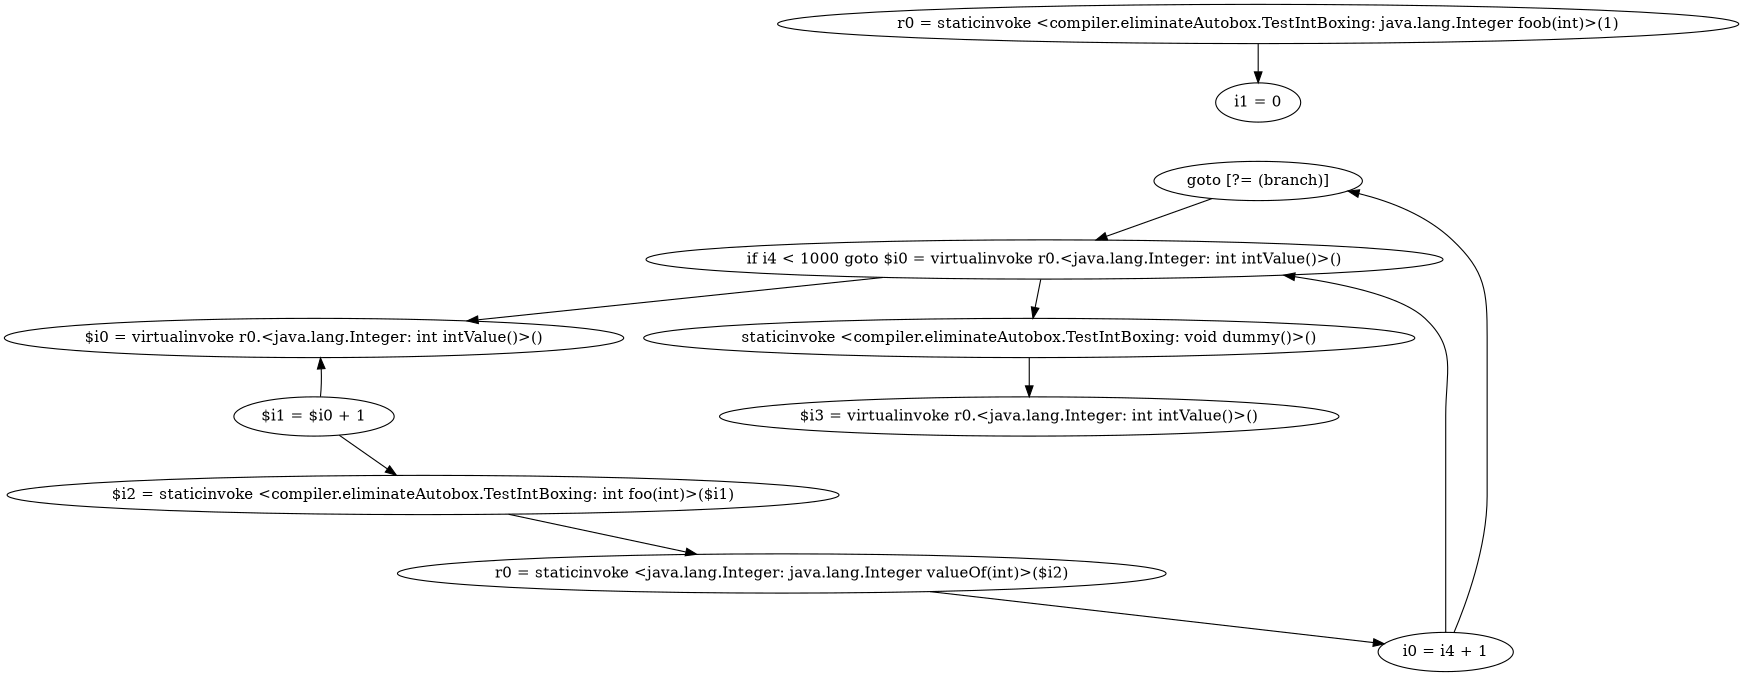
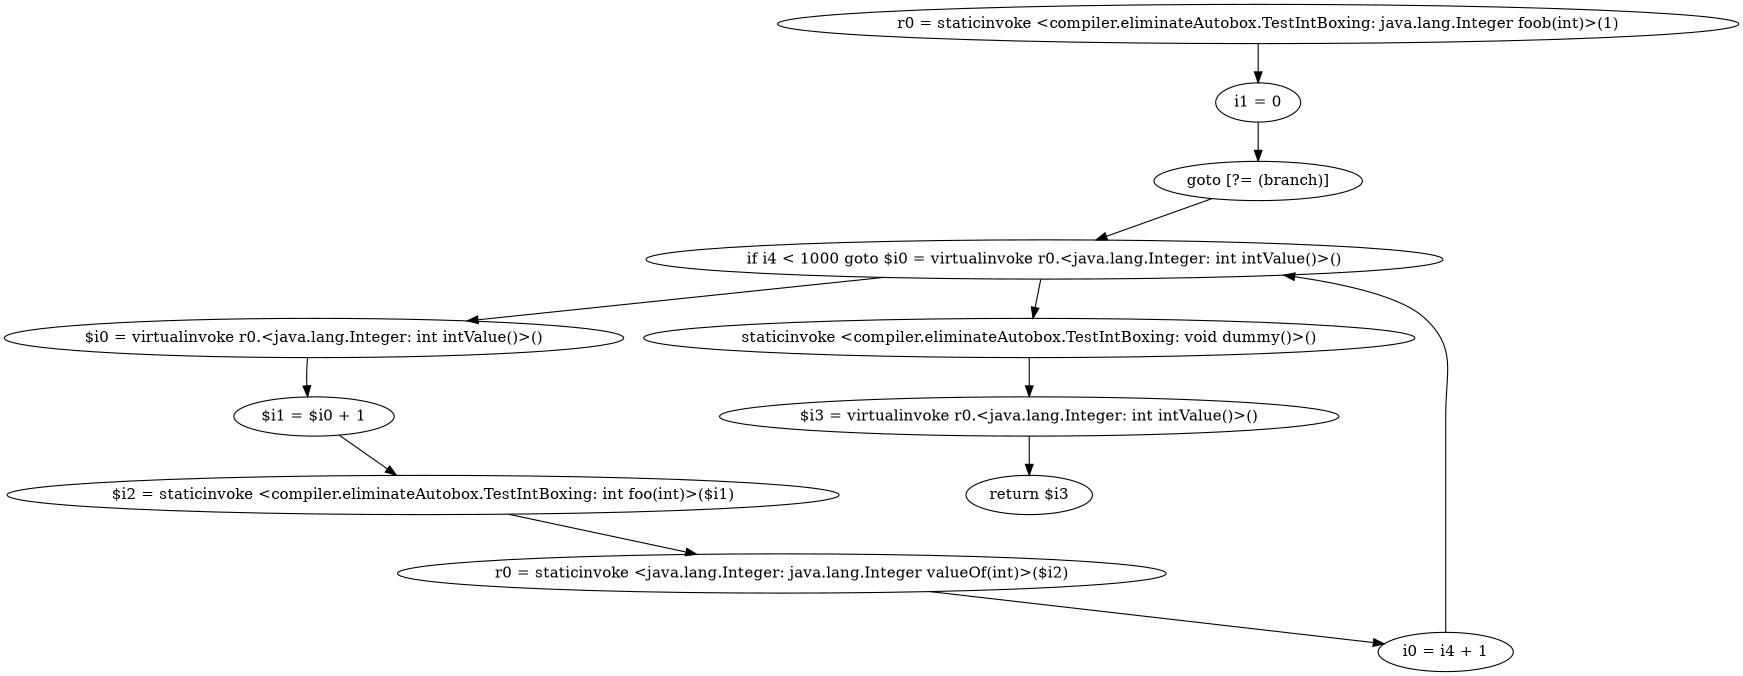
edge "i0 = i4 + 1" -> "goto [?= (branch)]": now "i1 = 0" -> "goto [?= (branch)]"
edge "$i1 = $i0 + 1" -> "$i0 = virtualinvoke r0.<java.lang.Integer: int intValue()>()": reversed
node "return $i3": added
